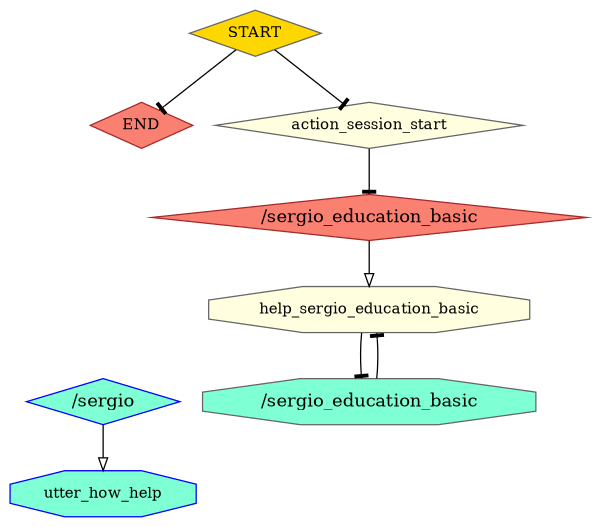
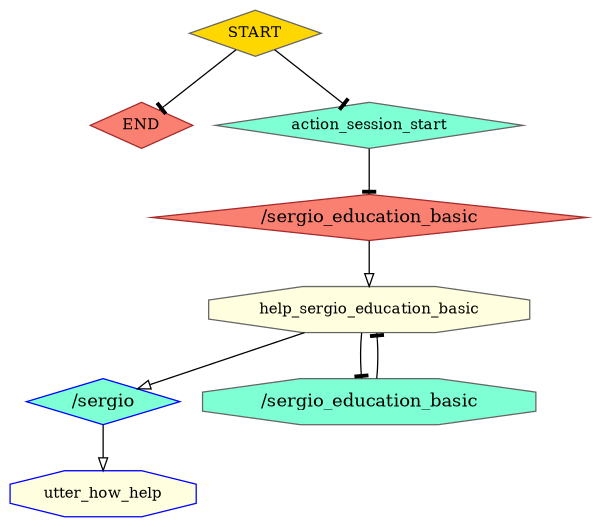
node "action_session_start": fillcolor lightyellow -> aquamarine
edge "help_sergio_education_basic" -> "/sergio": added
node "utter_how_help": fillcolor aquamarine -> lightyellow
